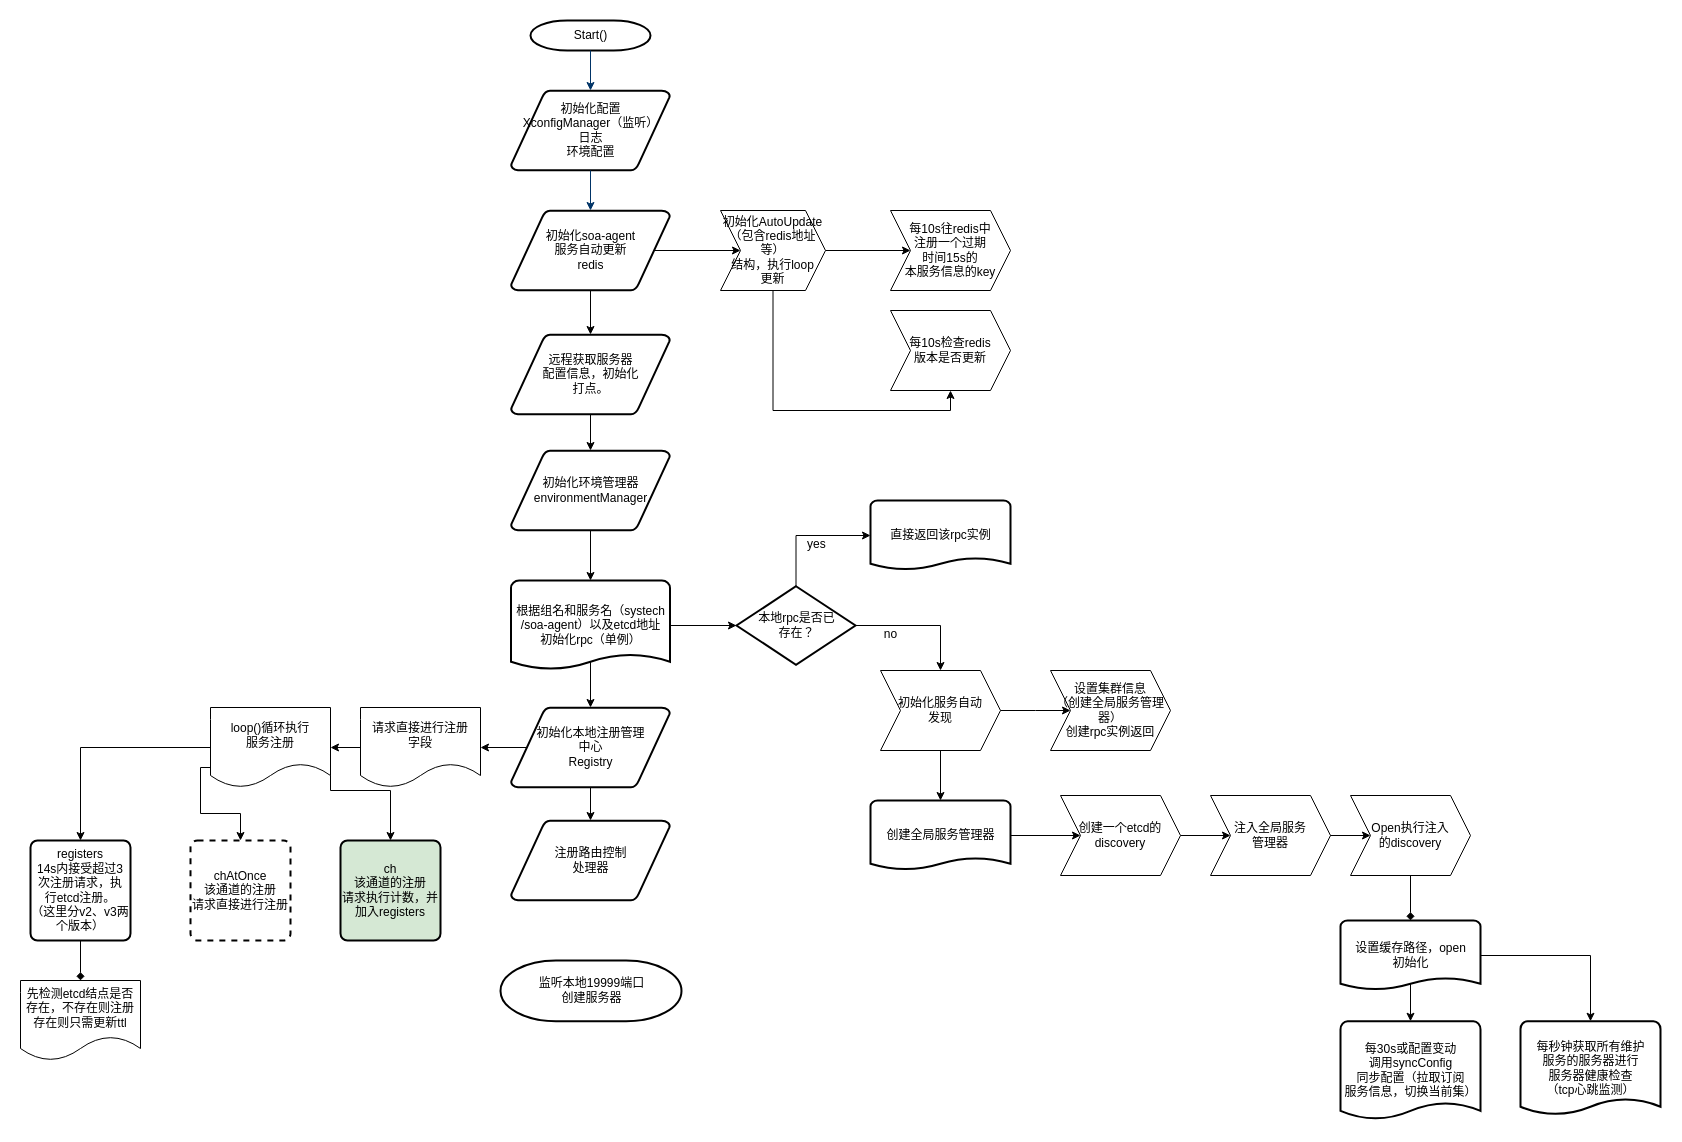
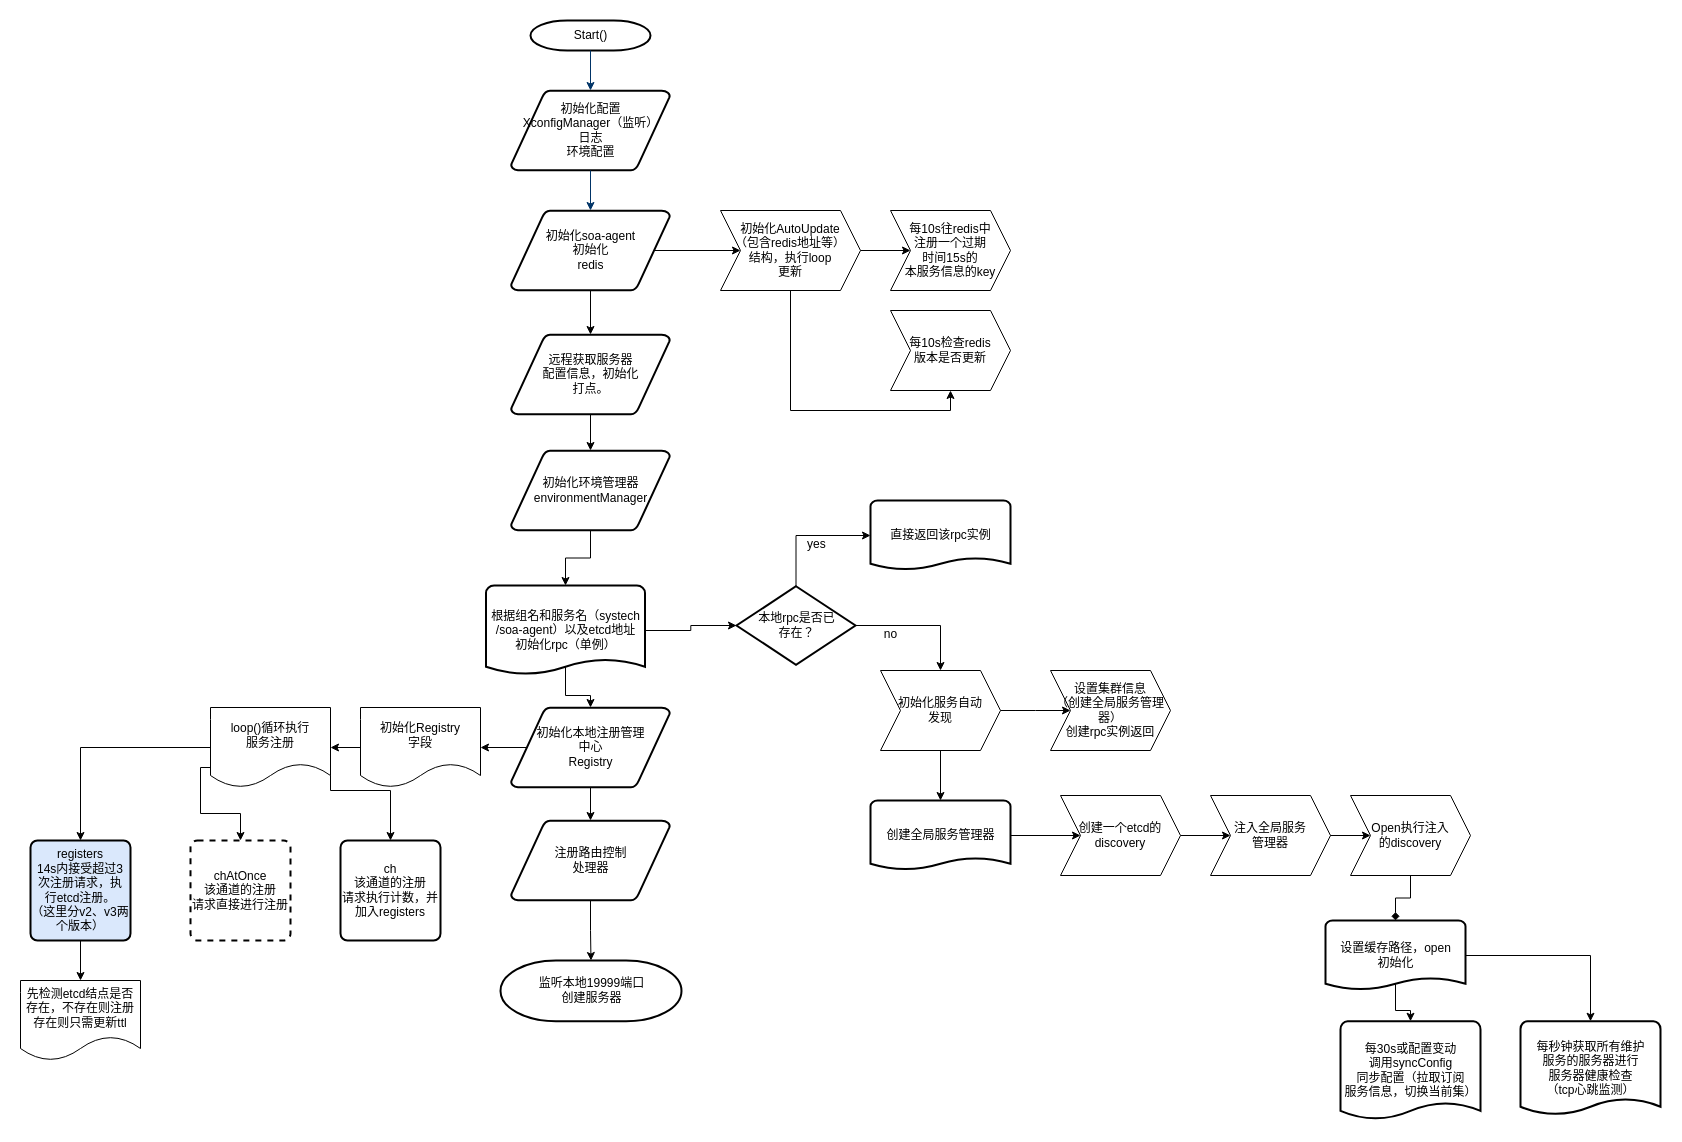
node "初始化soa-agent 服务自动更新 redis": label "初始化soa-agent 服务自动更新 redis" -> "初始化soa-agent 初始化 redis"
node "初始化AutoUpdate （包含redis地址等） 结构，执行loop 更新": size 105x80 -> 140x80
node "根据组名和服务名（systech /soa-agent）以及etcd地址 初始化rpc（单例）": moved (591, 626) -> (566, 631)
node "请求直接进行注册 字段": label "请求直接进行注册 字段" -> "初始化Registry 字段"
node "registers 14s内接受超过3次注册请求，执 行etcd注册。 （这里分v2、v3两个版本）": fillcolor #ffffff -> #dae8fc
node "ch 该通道的注册 请求执行计数，并加入registers": fillcolor #d5e8d4 -> #ffffff
edge "注册路由控制 处理器" -> "监听本地19999端口 创建服务器": added
node "设置缓存路径，open 初始化": moved (1411, 956) -> (1396, 956)
edge "registers 14s内接受超过3次注册请求，执 行etcd注册。 （这里分v2、v3两个版本）" -> "先检测etcd结点是否存在，不存在则注册 存在则只需更新ttl": arrowhead diamond -> classic
